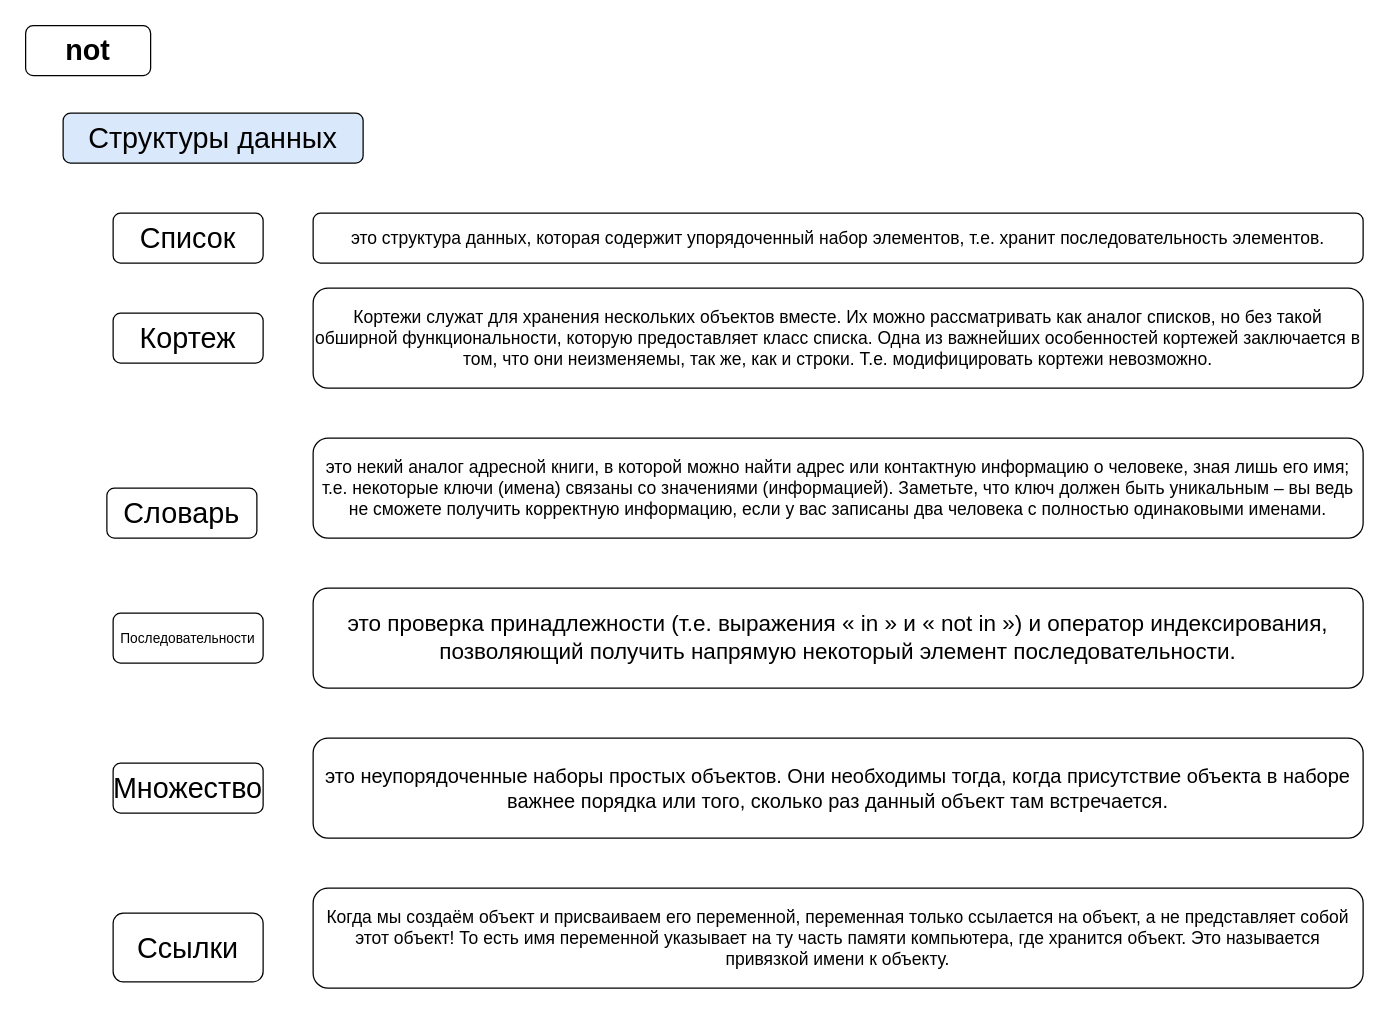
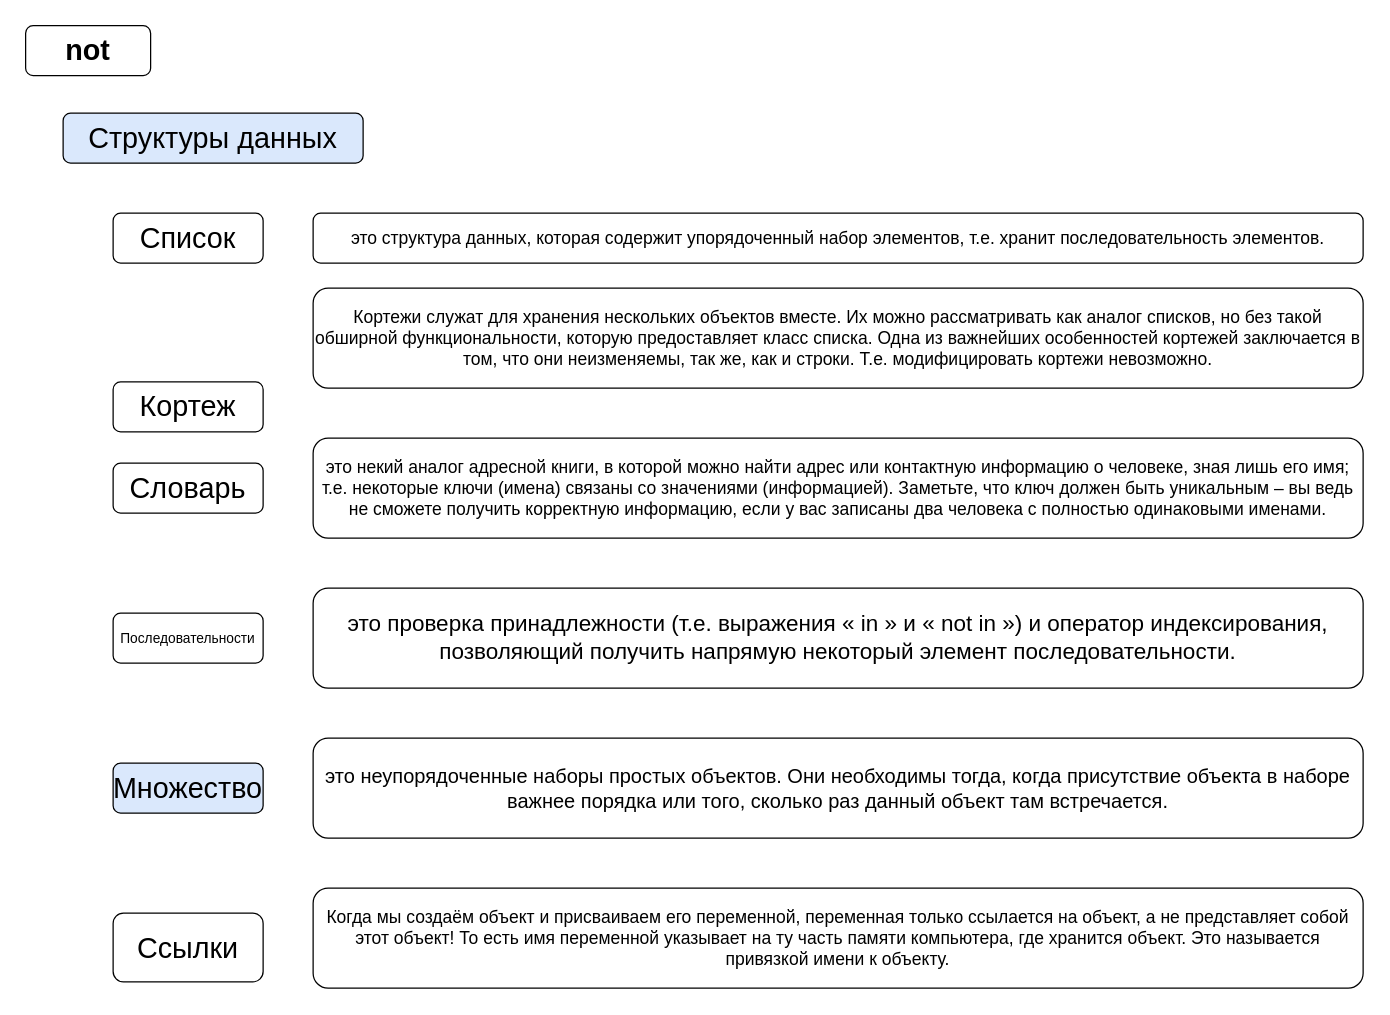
node "Кортеж": moved (188, 338) -> (188, 407)
node "Словарь": moved (182, 513) -> (188, 488)
node "Множество": fillcolor #ffffff -> #dae8fc
